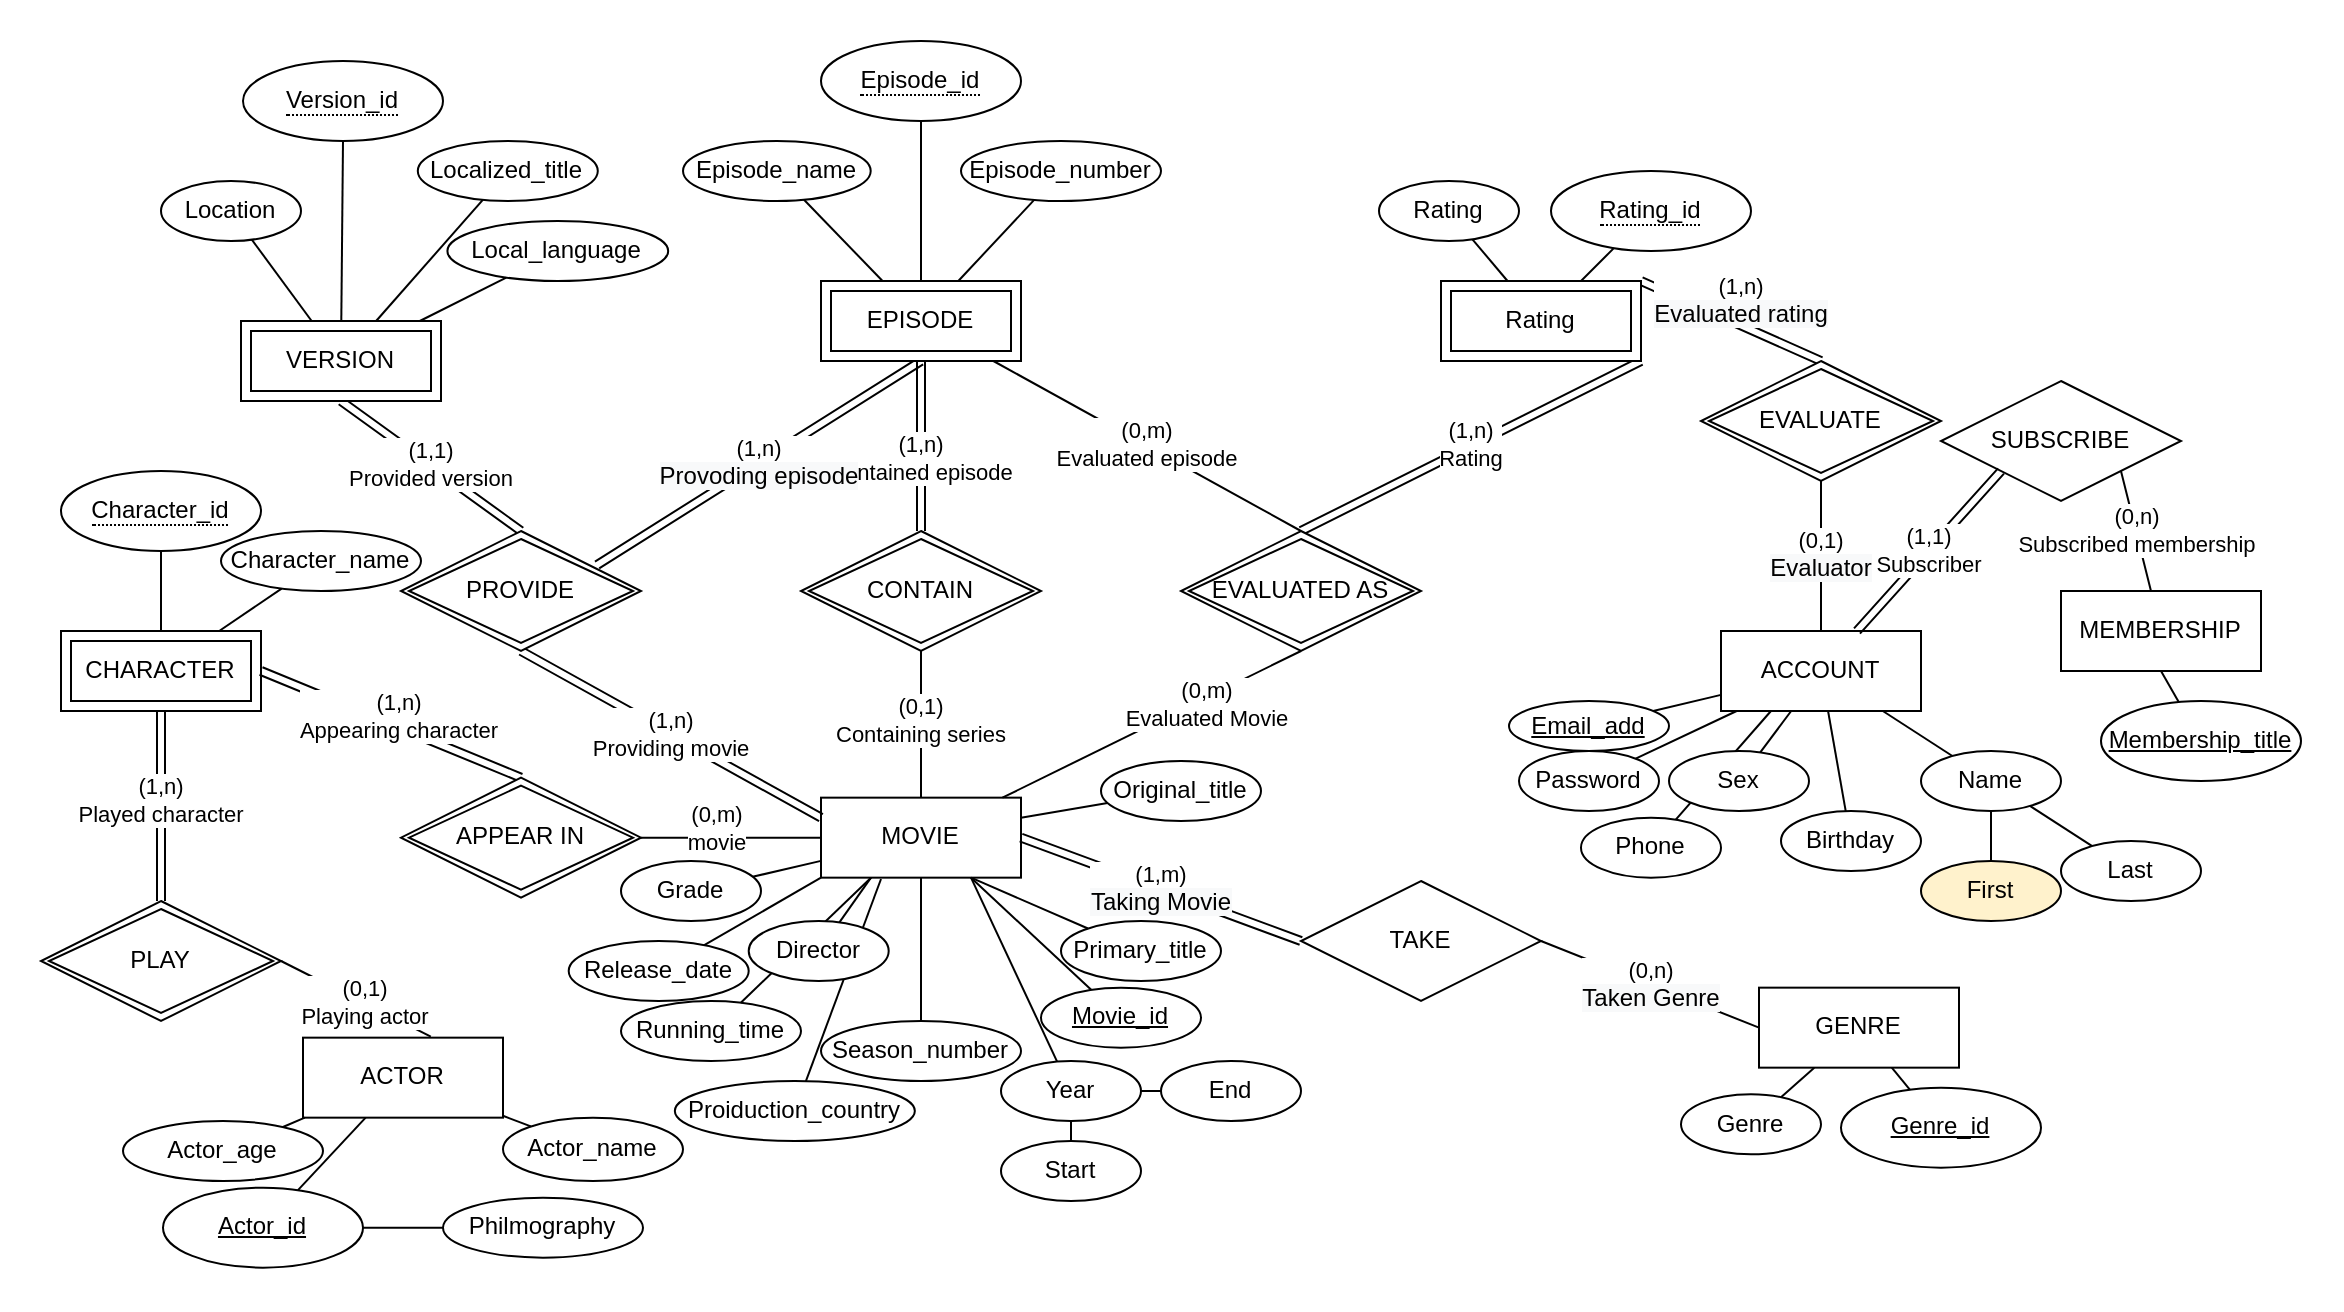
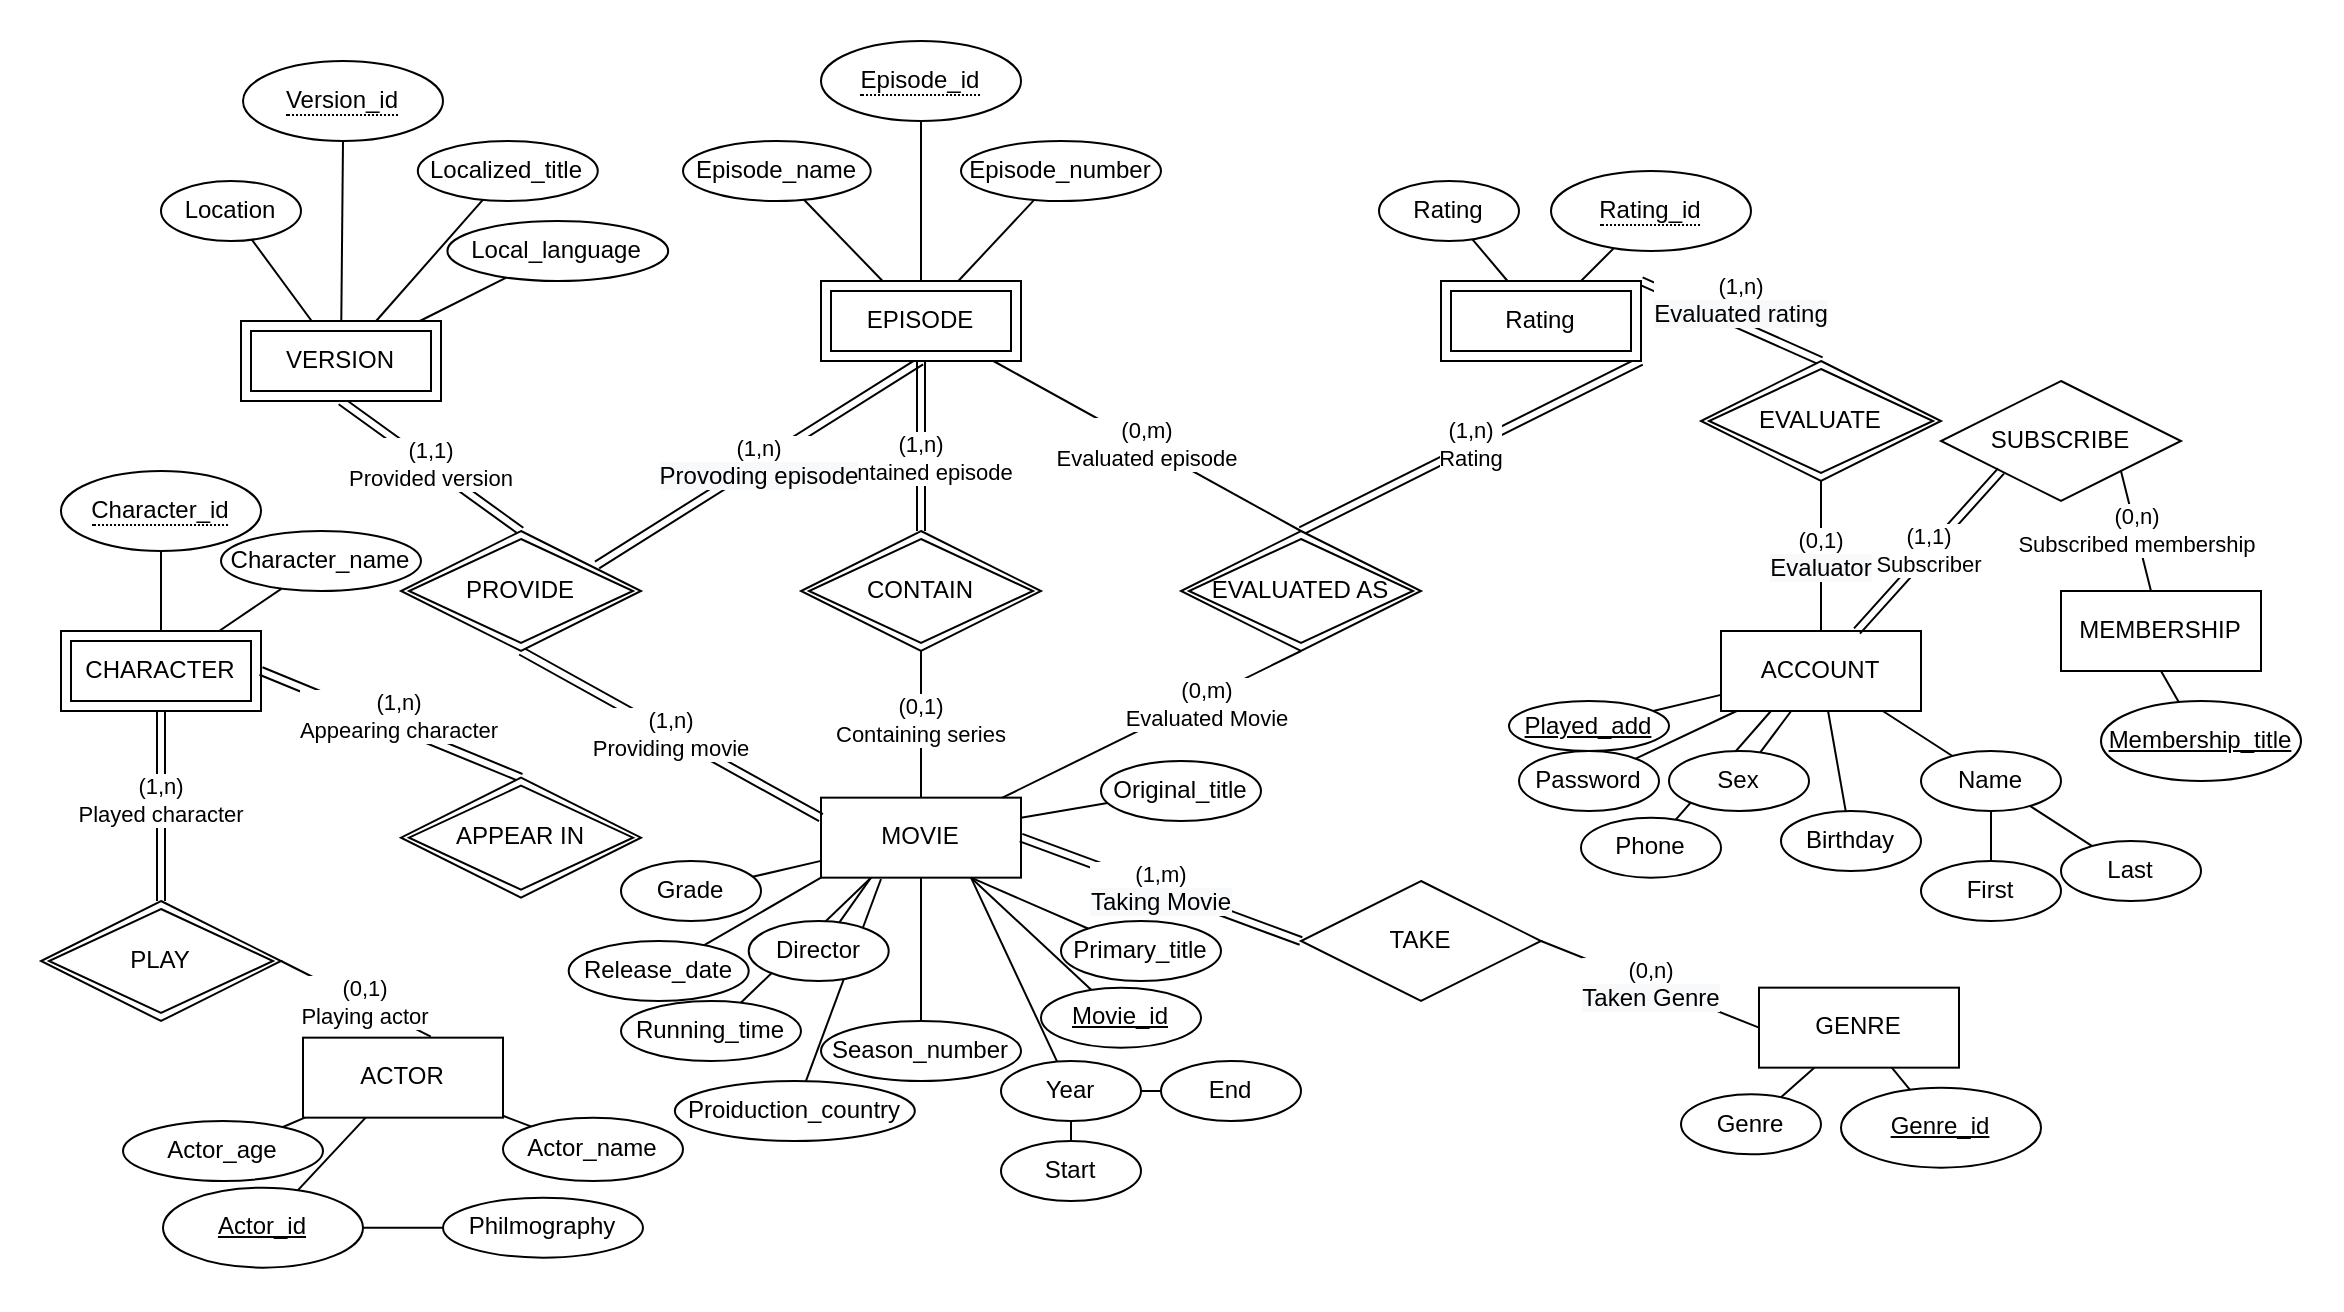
node "Email_add": label "Email_add" -> "Played_add"
edge "APPEAR IN" -- "MOVIE": removed, label "(0,m) movie"
node "First": fillcolor #fff2cc -> #ffffff
